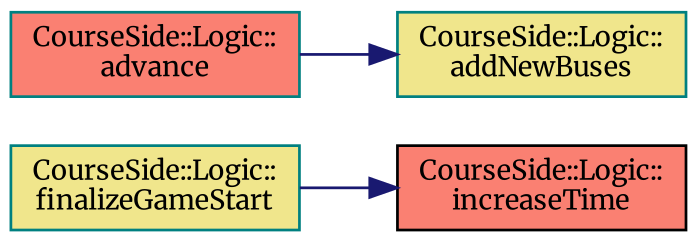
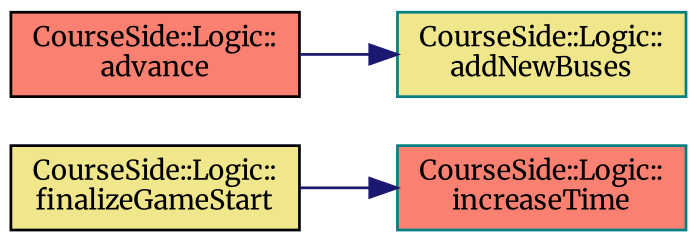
node "CourseSide::Logic:: advance": color teal -> black
node "CourseSide::Logic:: finalizeGameStart": color teal -> black
node "CourseSide::Logic:: increaseTime": color black -> teal
